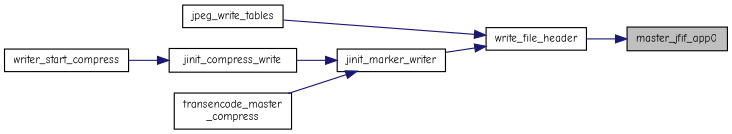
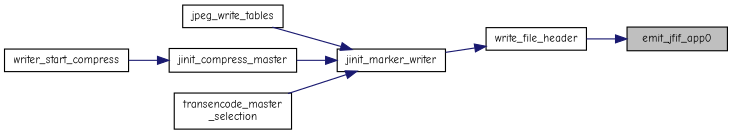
edge "jpeg_write_tables" -> "write_file_header": now "jpeg_write_tables" -> "jinit_marker_writer"
node "master_jfif_app0": label "master_jfif_app0" -> "emit_jfif_app0"
node "jinit_compress_write": label "jinit_compress_write" -> "jinit_compress_master"
node "transencode_master _compress": label "transencode_master _compress" -> "transencode_master _selection"
